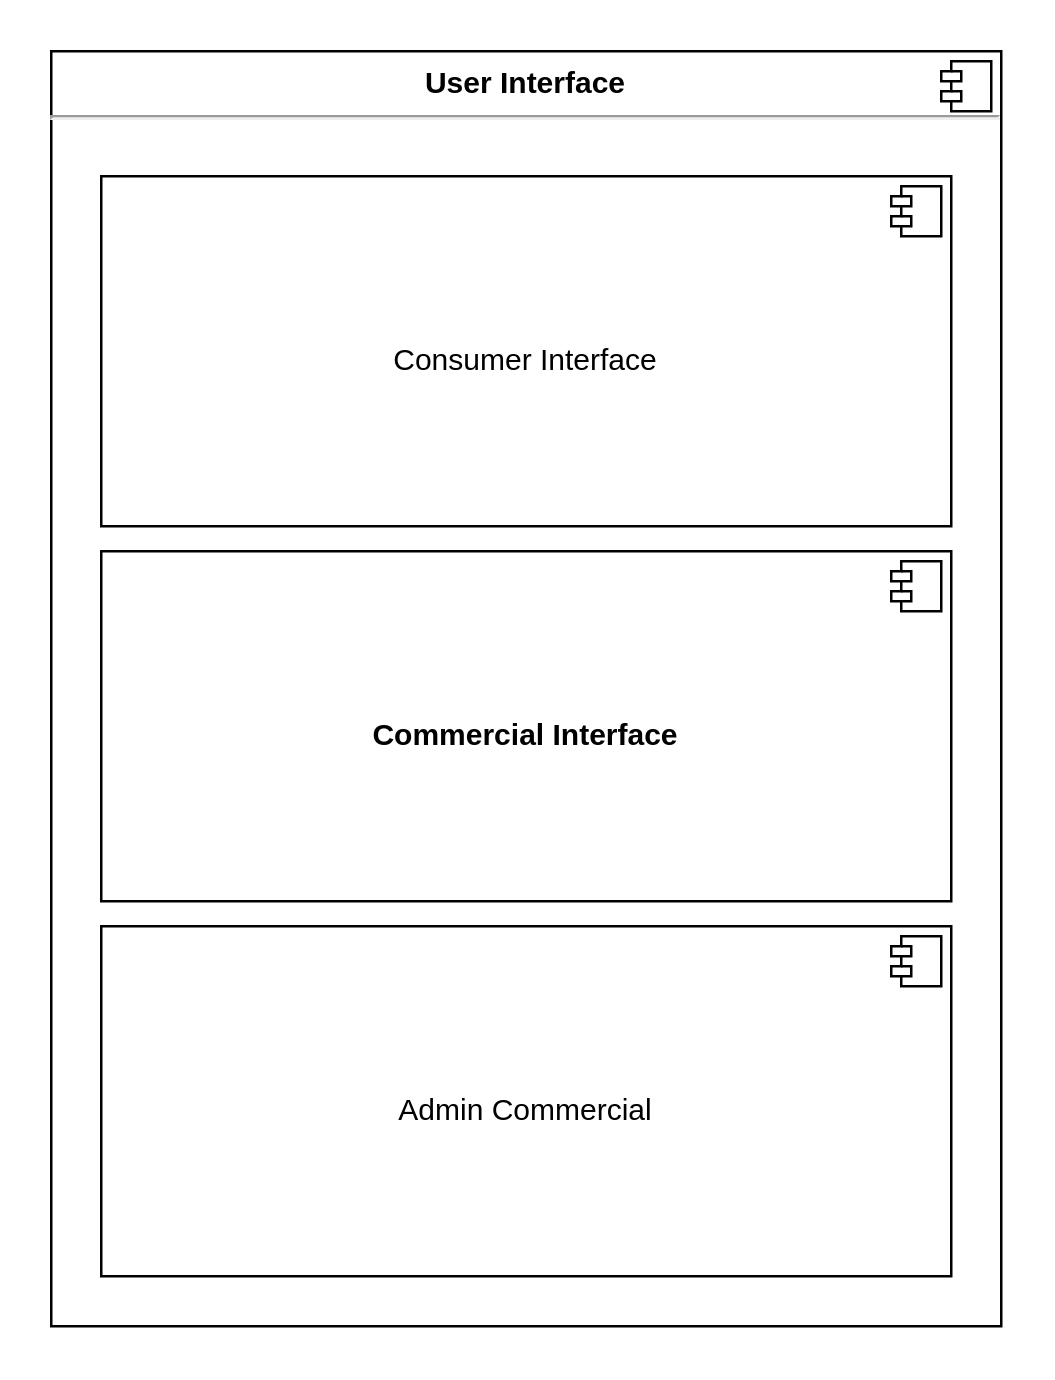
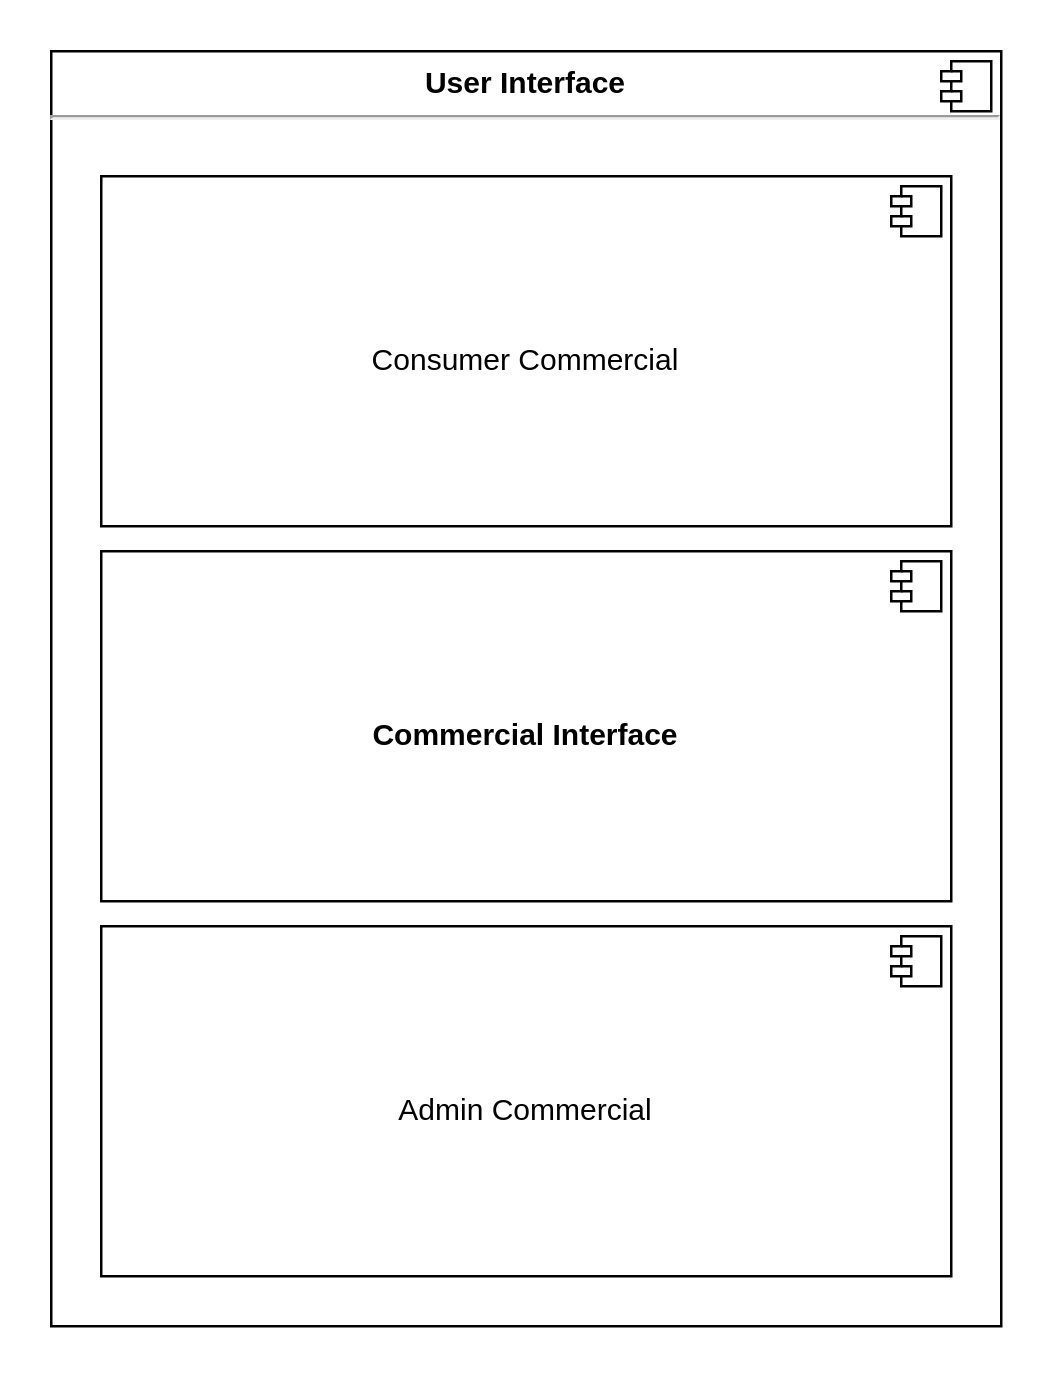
node "Consumer Interface": label "Consumer Interface" -> "Consumer Commercial"
